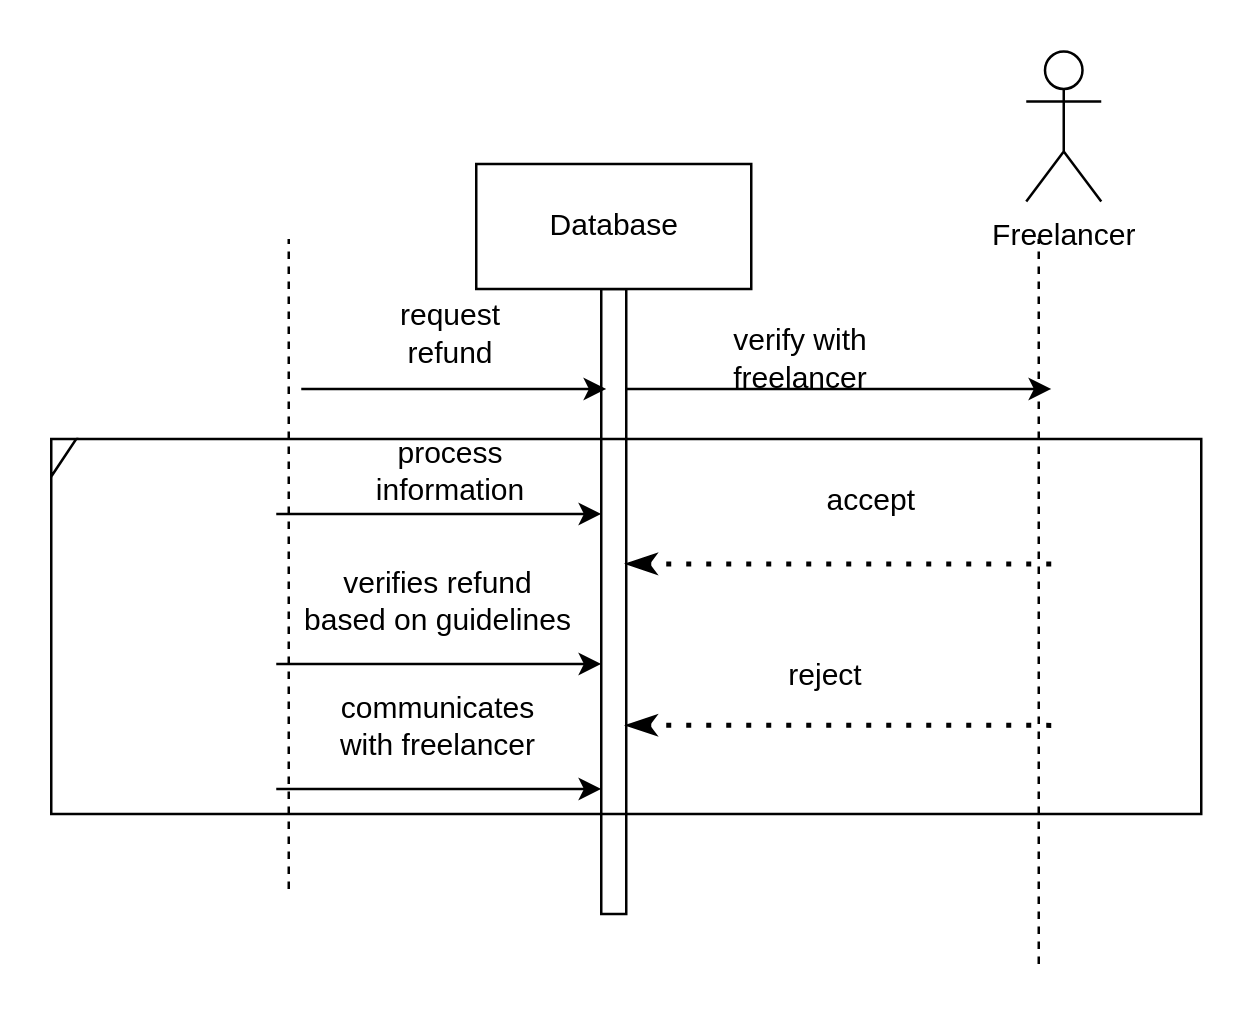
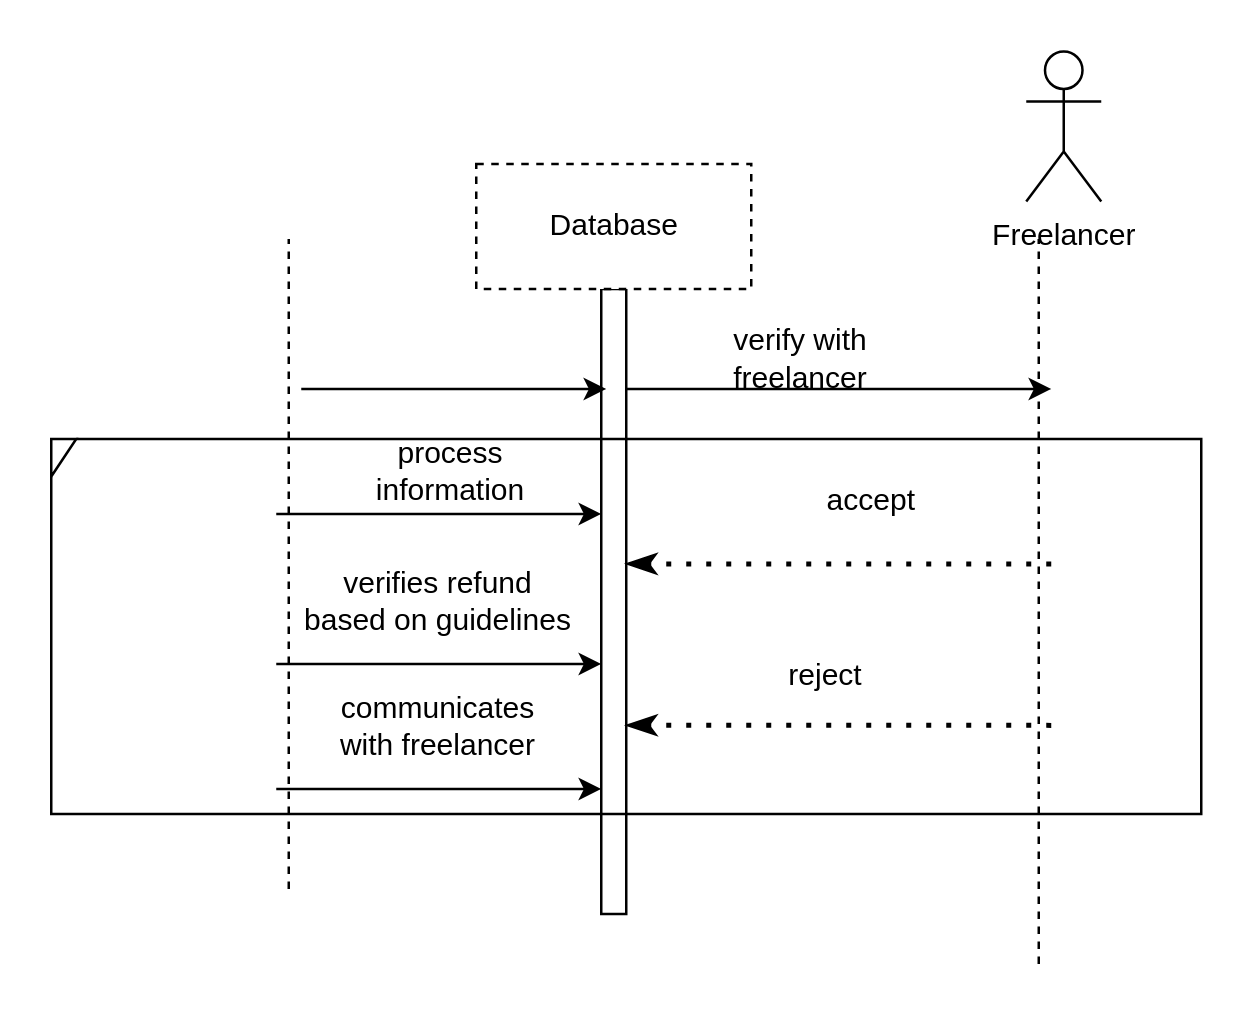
node "Database": style solid -> dashed
node "request refund": removed
